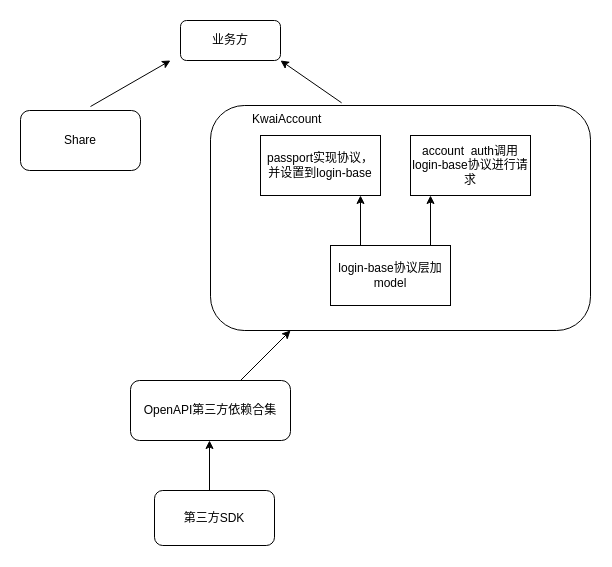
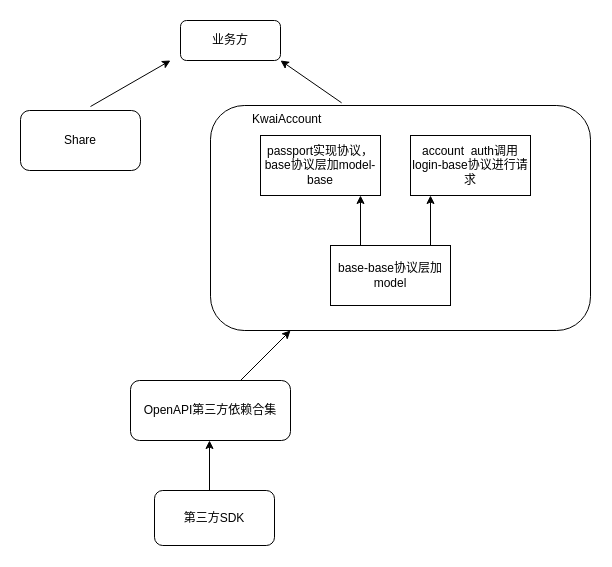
node "passport实现协议，并设置到login-base": label "passport实现协议，并设置到login-base" -> "passport实现协议，base协议层加model-base"
node "login-base协议层加model": label "login-base协议层加model" -> "base-base协议层加model"
